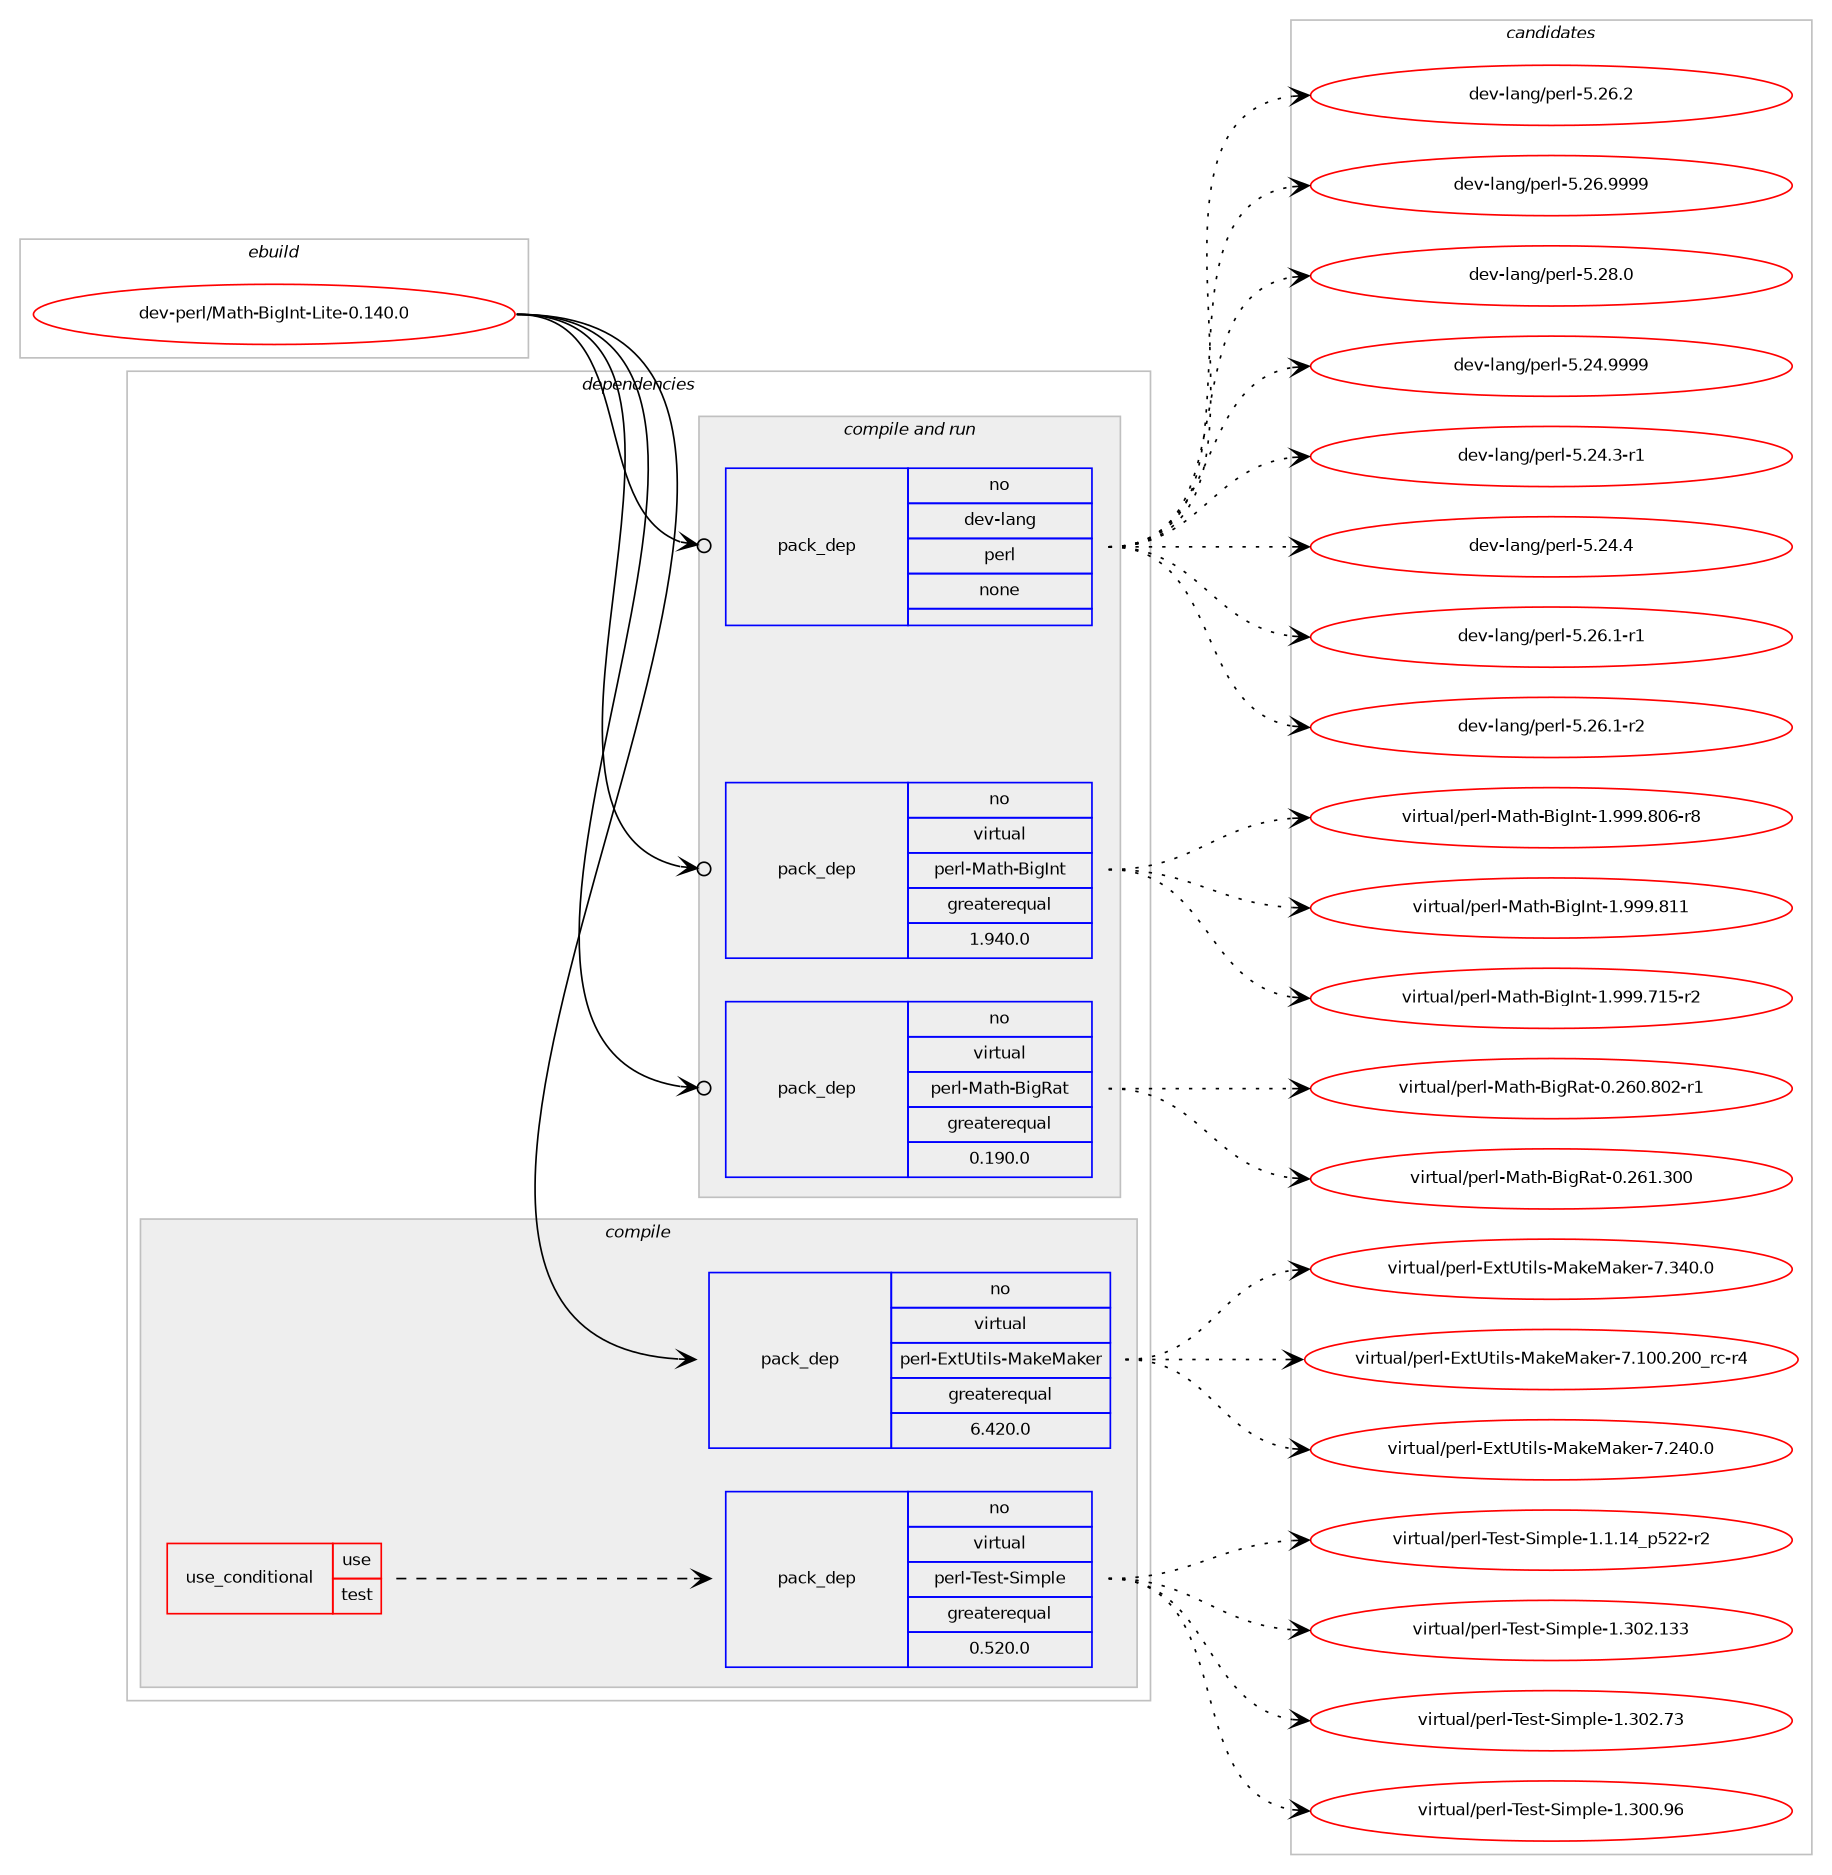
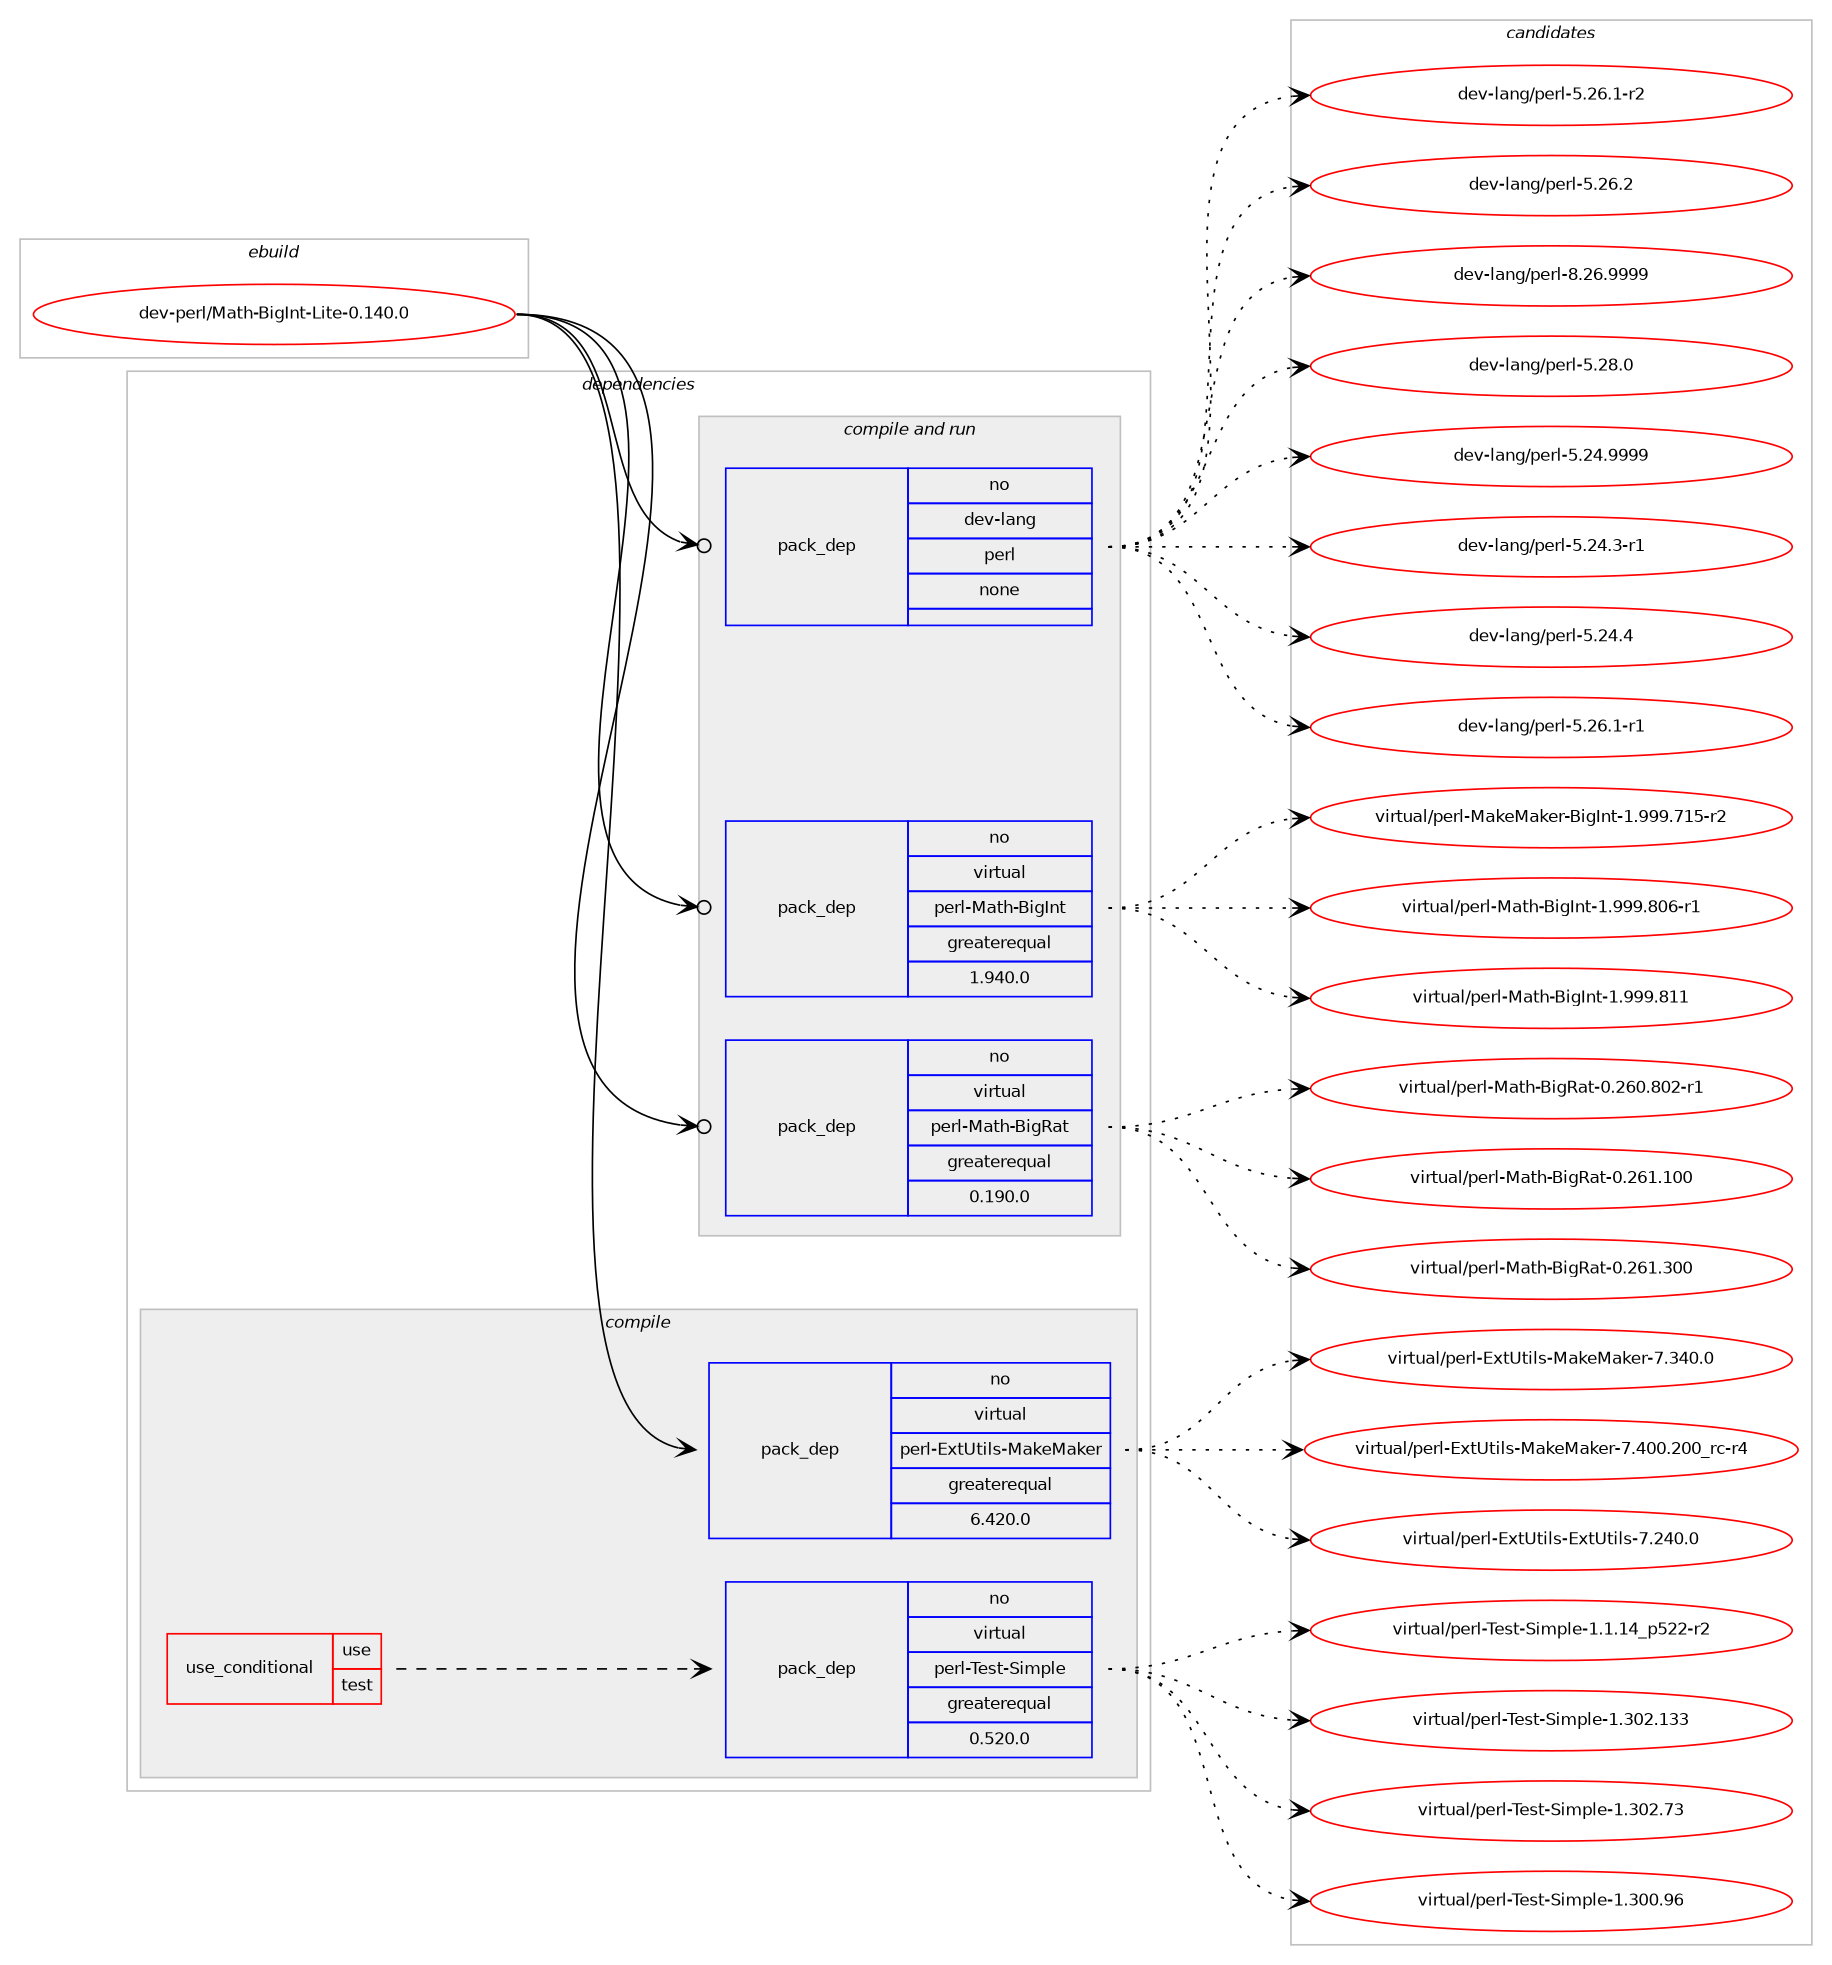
node "dev-lang/perl-5.26.9999": label "dev-lang/perl-5.26.9999" -> "dev-lang/perl-8.26.9999"
node "virtual/perl-Math-BigInt-1.999.806-r8": label "virtual/perl-Math-BigInt-1.999.806-r8" -> "virtual/perl-Math-BigInt-1.999.806-r1"
node "virtual/perl-Math-BigInt-1.999.715-r2": label "virtual/perl-Math-BigInt-1.999.715-r2" -> "virtual/perl-MakeMaker-BigInt-1.999.715-r2"
node "virtual/perl-Math-BigRat-0.261.100": added
node "virtual/perl-ExtUtils-MakeMaker-7.100.200_rc-r4": label "virtual/perl-ExtUtils-MakeMaker-7.100.200_rc-r4" -> "virtual/perl-ExtUtils-MakeMaker-7.400.200_rc-r4"
node "virtual/perl-ExtUtils-MakeMaker-7.240.0": label "virtual/perl-ExtUtils-MakeMaker-7.240.0" -> "virtual/perl-ExtUtils-ExtUtils-7.240.0"
